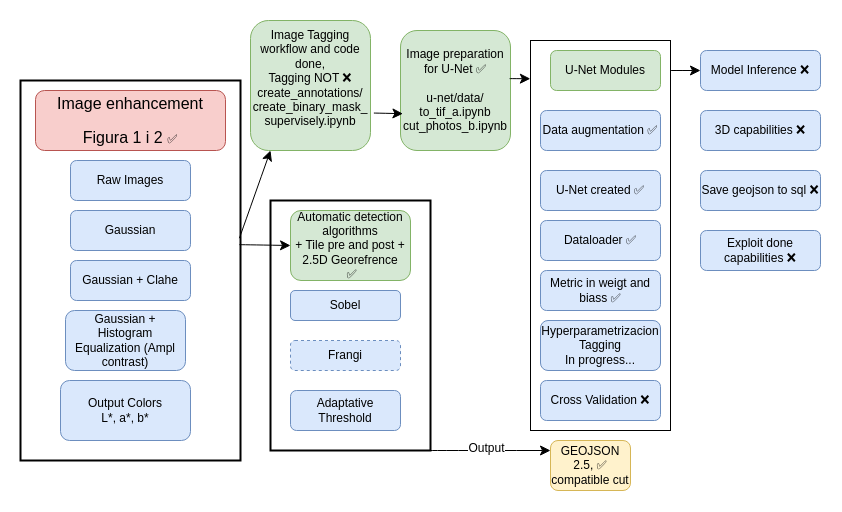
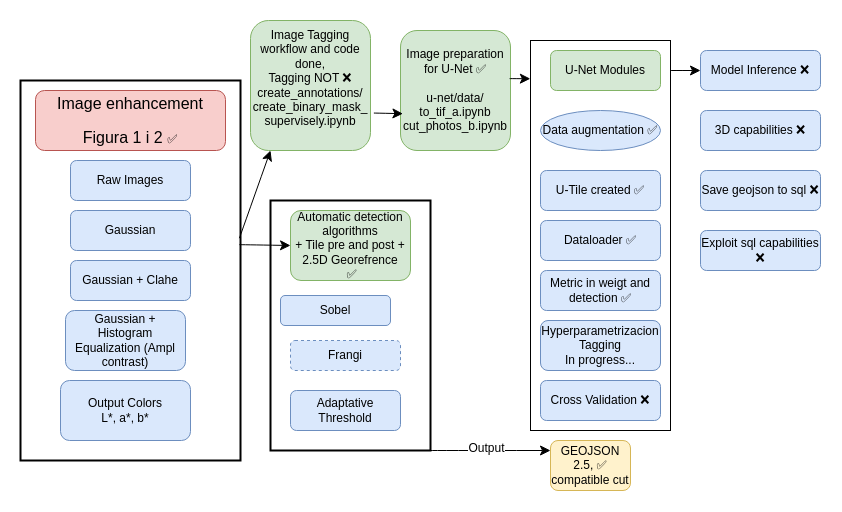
node "Data augmentation ✅": shape rounded rectangle -> ellipse
node "U-Net created ✅": label "U-Net created ✅" -> "U-Tile created ✅"
node "Exploit done capabilities ❌": label "Exploit done capabilities ❌" -> "Exploit sql capabilities ❌"
node "Metric in weigt and biass ✅": label "Metric in weigt and biass ✅" -> "Metric in weigt and detection ✅"
node "Sobel": moved (346, 306) -> (336, 311)
